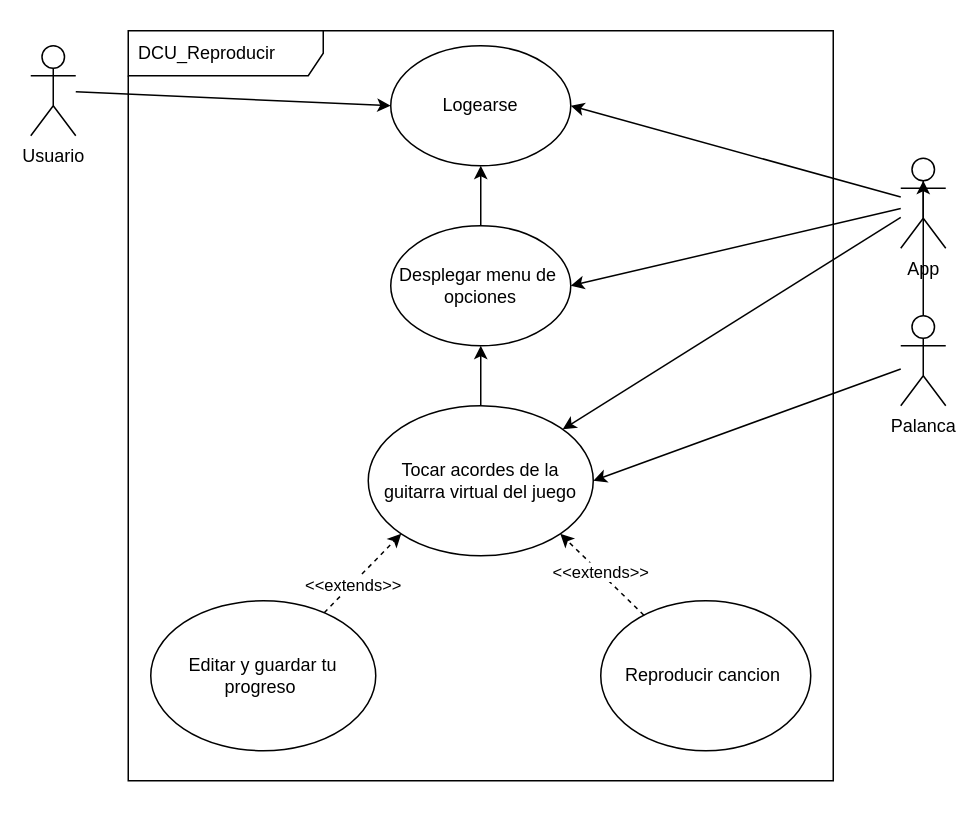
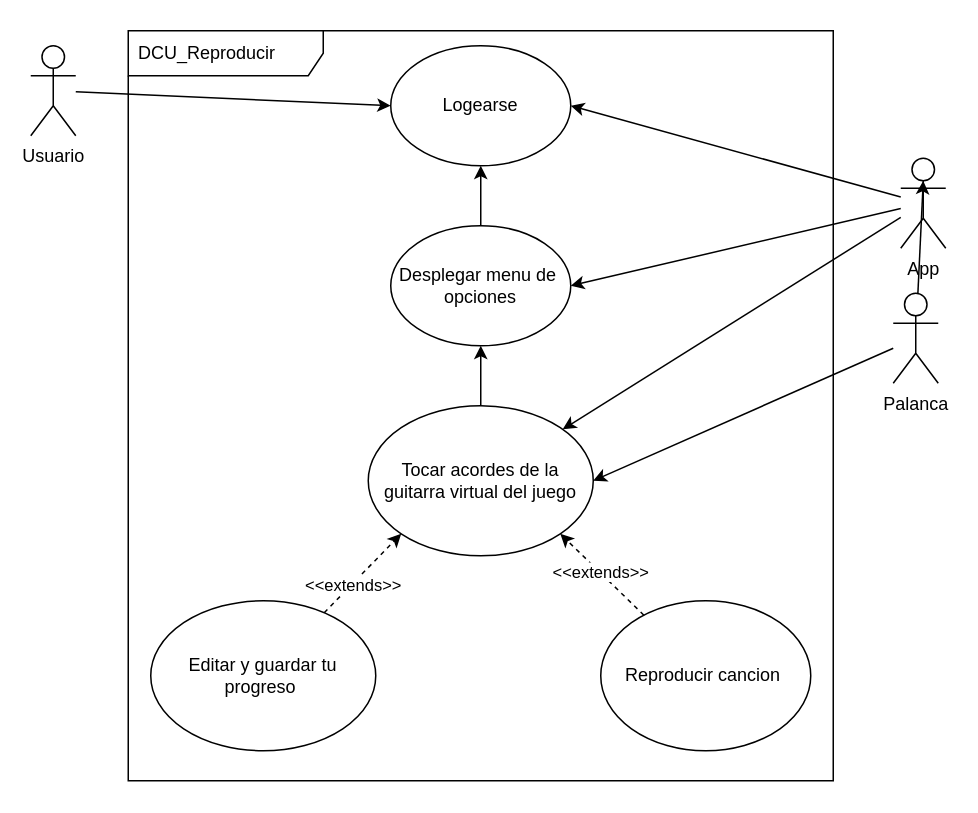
node "Palanca": moved (923, 361) -> (916, 338)
